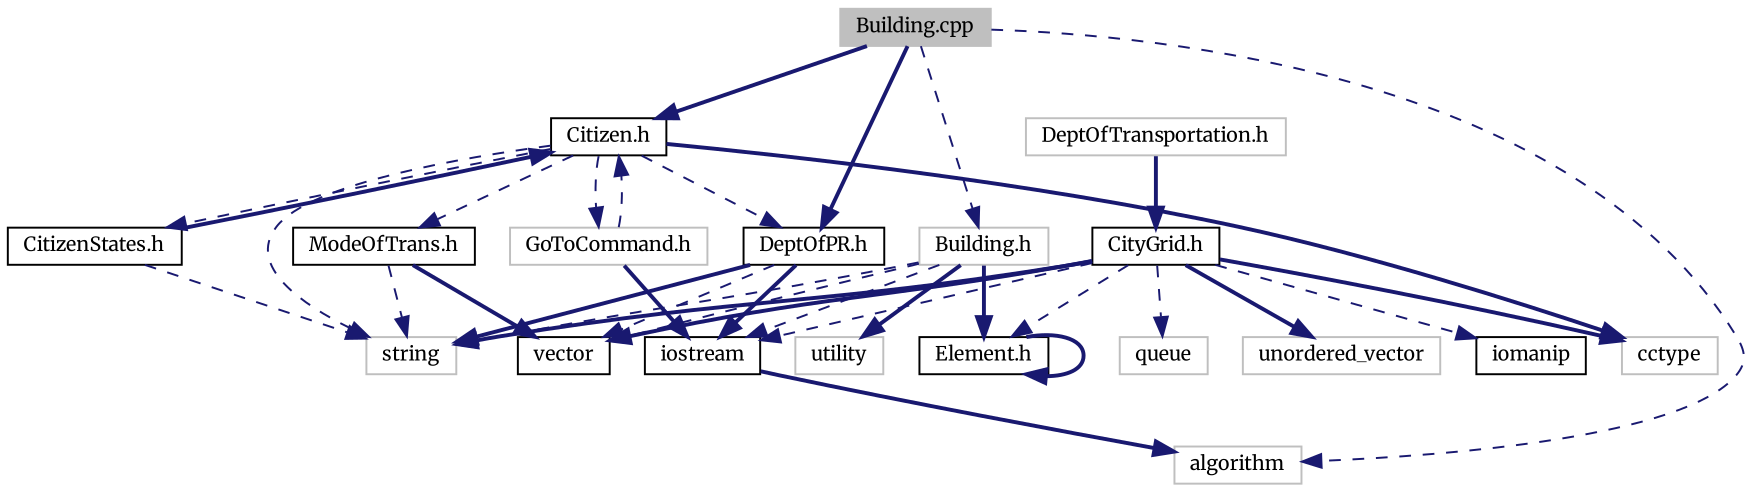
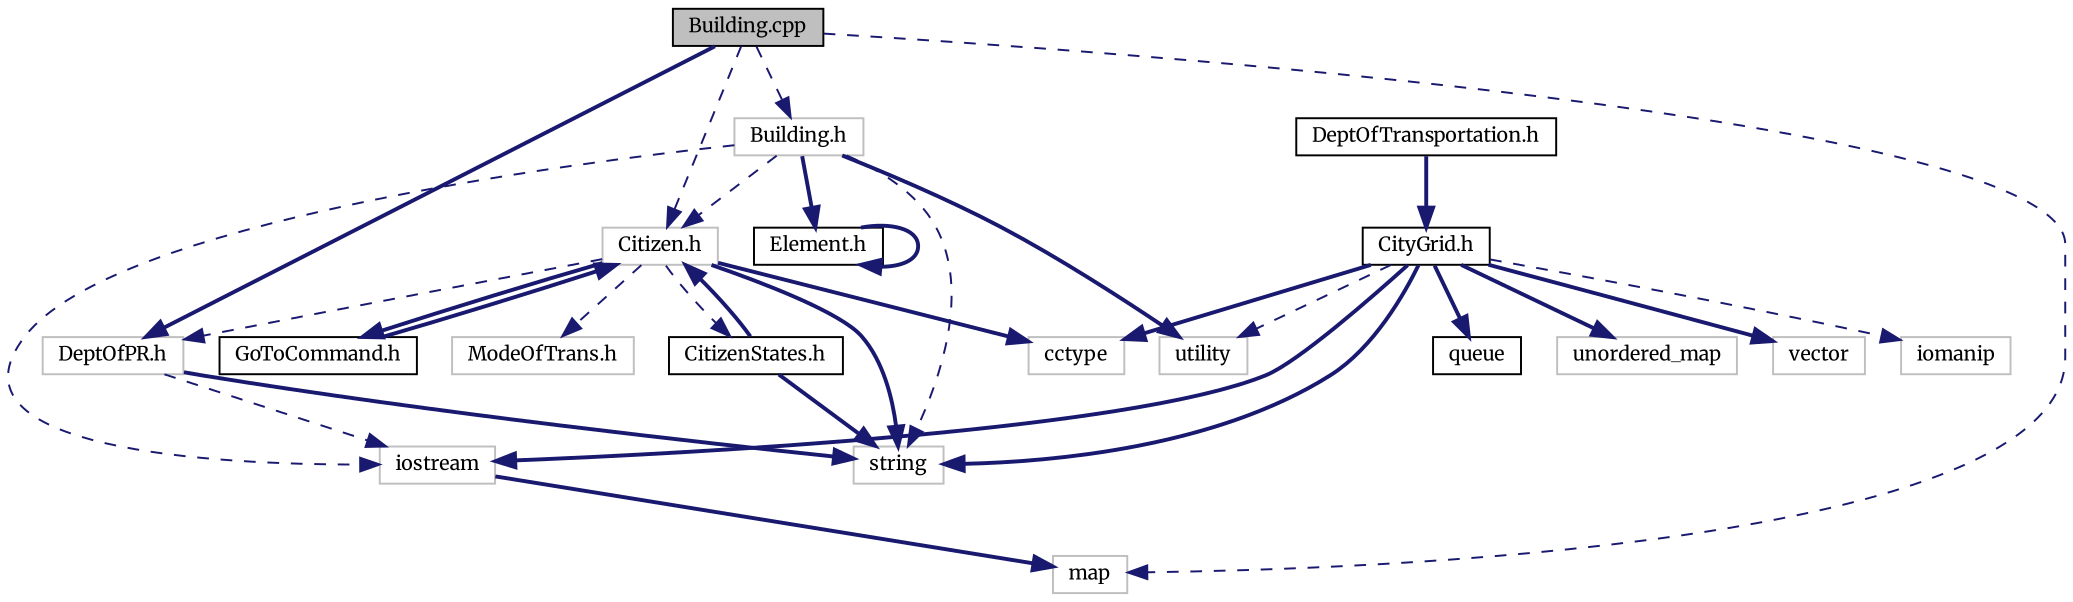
node "Building.cpp": color grey75 -> black
edge "Building.cpp" -> "Citizen.h": style bold -> dashed
node "Citizen.h": color black -> grey75
node "DeptOfTransportation.h": color grey75 -> black
edge "Citizen.h" -> "GoToCommand.h": style dashed -> bold
edge "GoToCommand.h" -> "Citizen.h": style dashed -> bold
edge "Citizen.h" -> "string": style dashed -> bold
node "ModeOfTrans.h": color black -> grey75
node "GoToCommand.h": color grey75 -> black
node "DeptOfPR.h": color black -> grey75
edge "GoToCommand.h" -> "iostream": removed
edge "DeptOfPR.h" -> "vector": removed
edge "ModeOfTrans.h" -> "string": removed
edge "CityGrid.h" -> "queue": style dashed -> bold
edge "DeptOfPR.h" -> "iostream": style bold -> dashed
edge "ModeOfTrans.h" -> "vector": removed
edge "CityGrid.h" -> "Element.h": now "CityGrid.h" -> "utility"
edge "CitizenStates.h" -> "string": style dashed -> bold
edge "Building.h" -> "vector": now "Building.h" -> "Citizen.h"
edge "CityGrid.h" -> "iostream": style dashed -> bold
node "vector": color black -> grey75
node "iostream": color black -> grey75
node "queue": color grey75 -> black
node "unordered_vector": label "unordered_vector" -> "unordered_map"
node "iomanip": color black -> grey75
node "algorithm": label "algorithm" -> "map"
